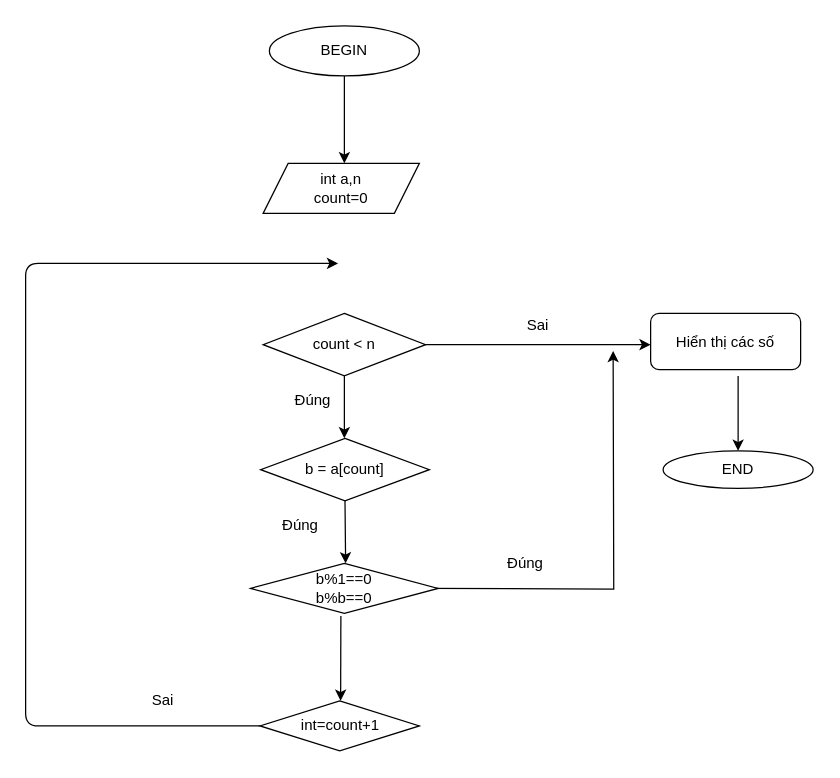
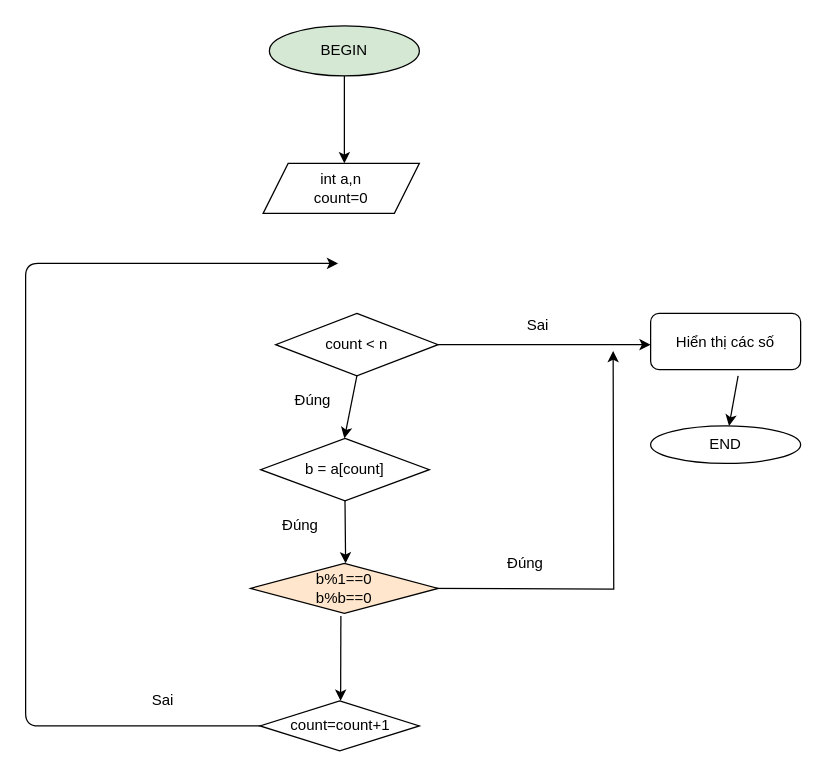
node "BEGIN": fillcolor #ffffff -> #d5e8d4
node "count < n": moved (344, 344) -> (357, 344)
node "END": moved (738, 469) -> (726, 444)
node "b%1==0 b%b==0": fillcolor #ffffff -> #ffe6cc
node "int=count+1": label "int=count+1" -> "count=count+1"
